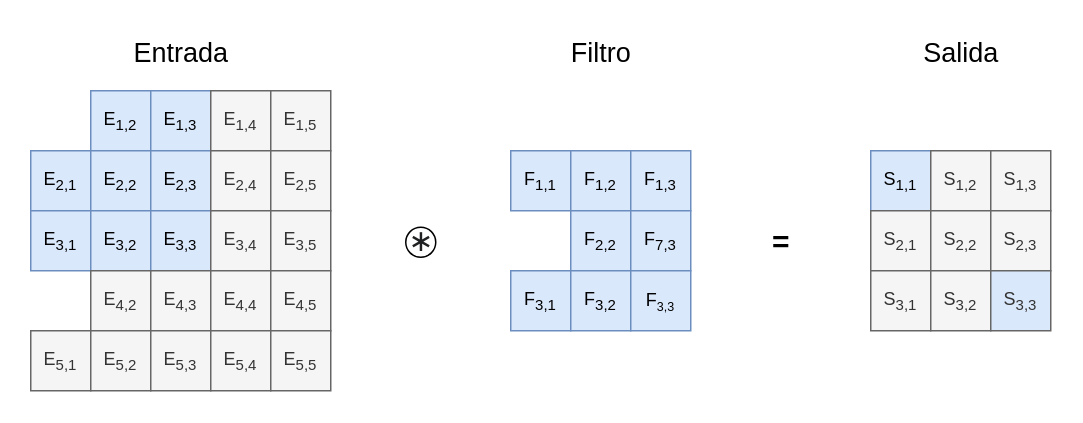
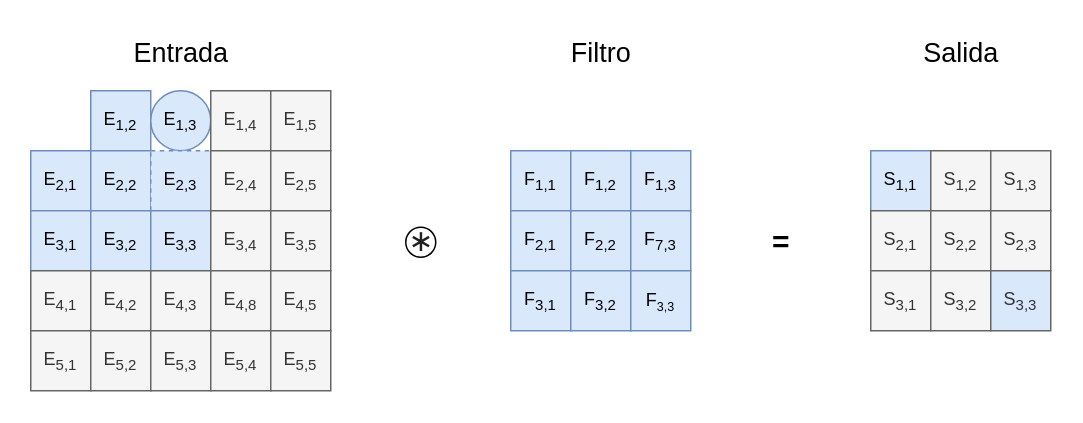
node "E1,3": shape rectangle -> ellipse
node "E2,3": style solid -> dashed
node "F2,1": added
node "E4,1": added
node "E4,4": label "E4,4" -> "E4,8"
